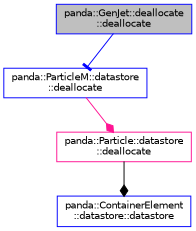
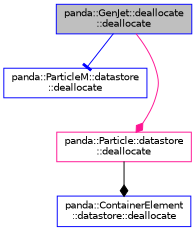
edge "panda::ParticleM::datastore ::deallocate" -> "panda::Particle::datastore ::deallocate": now "panda::GenJet::deallocate ::deallocate" -> "panda::Particle::datastore ::deallocate"
node "panda::ContainerElement ::datastore::datastore": label "panda::ContainerElement ::datastore::datastore" -> "panda::ContainerElement ::datastore::deallocate"
